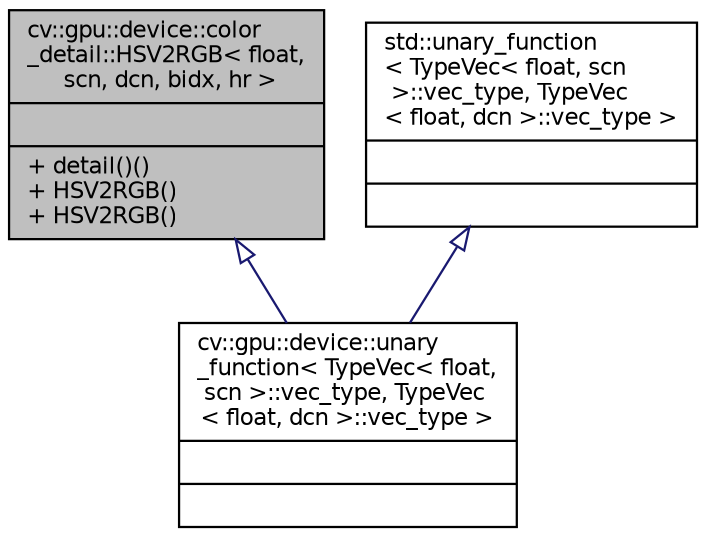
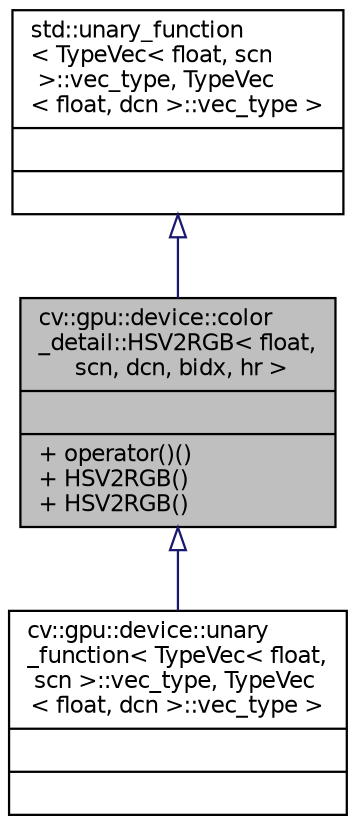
node "cv::gpu::device::color": text "+ detail()()" -> "+ operator()()"
edge "cv::gpu::device::unary" -> "std::unary_function": now "cv::gpu::device::color" -> "std::unary_function"
